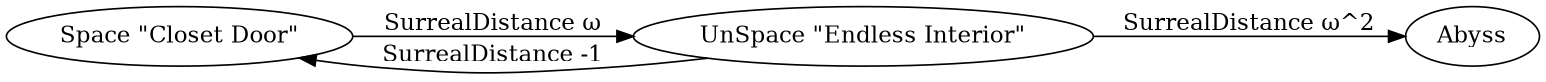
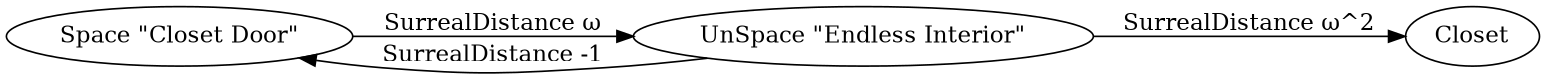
node "Abyss": label "Abyss" -> "Closet"
